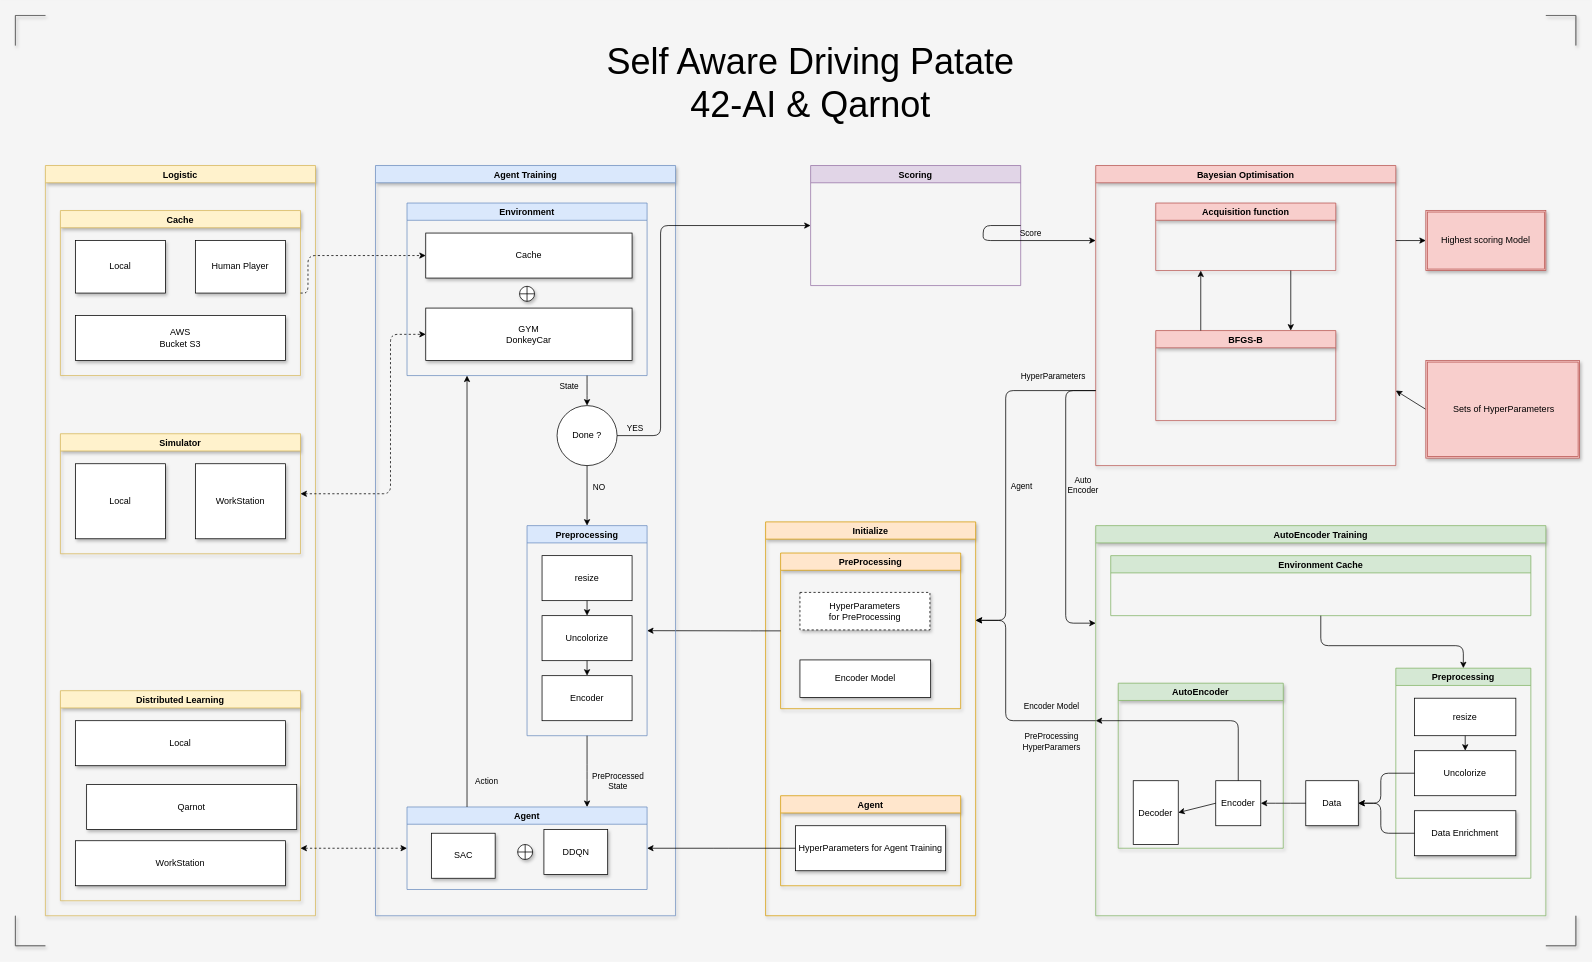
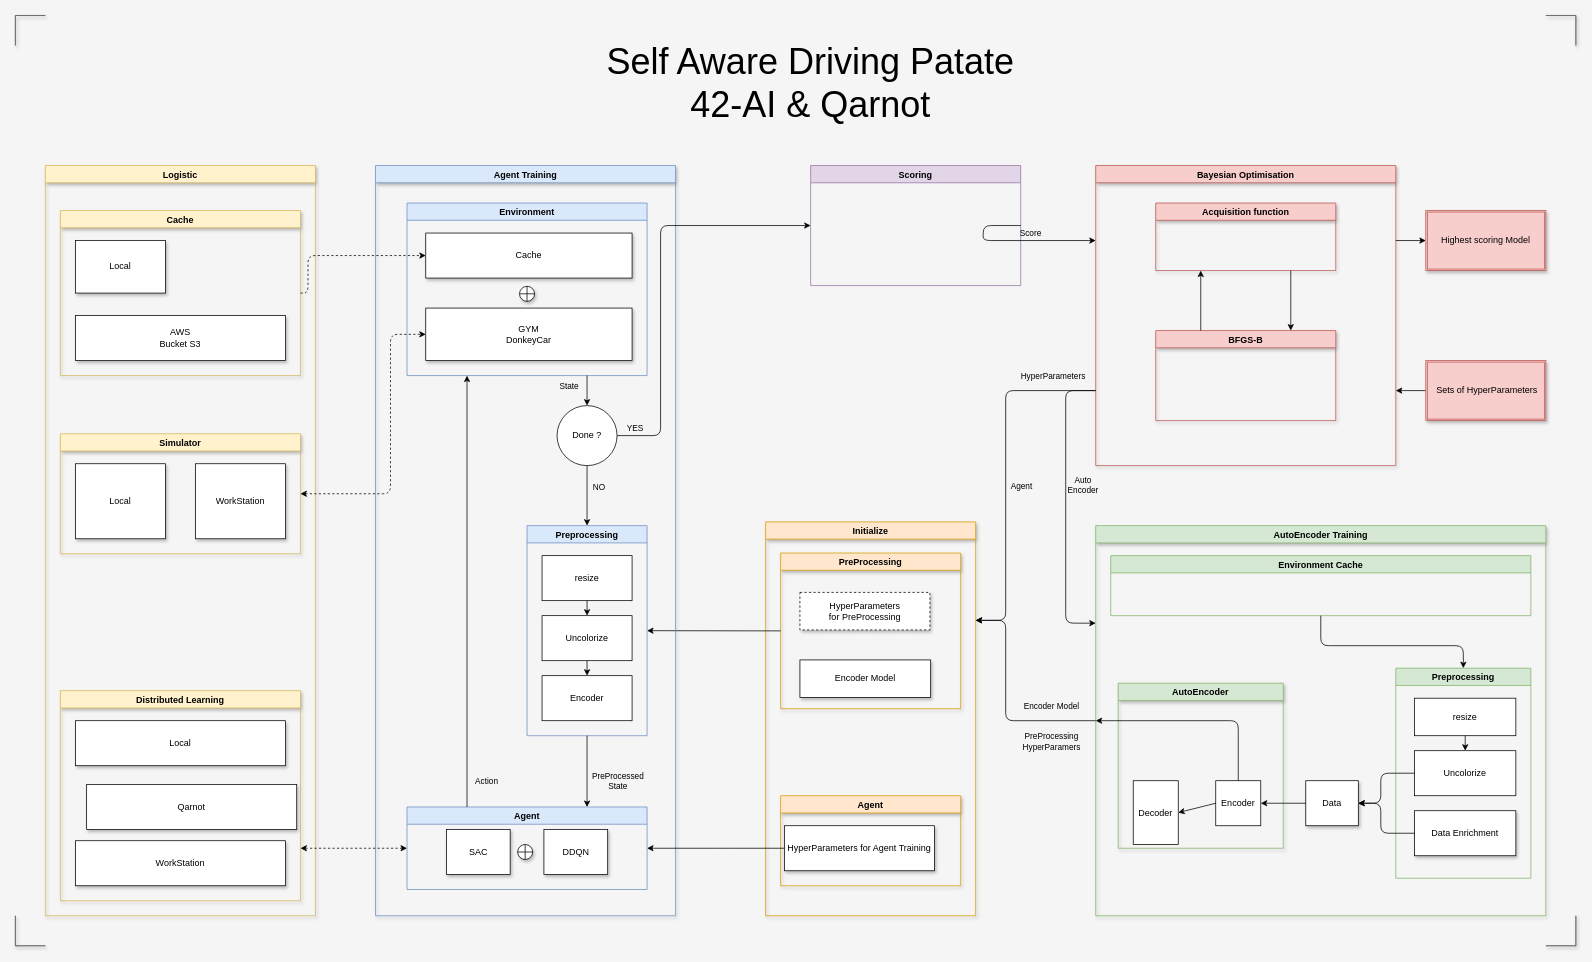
node "Human Player": removed
node "Sets of HyperParameters": size 154x98 -> 120x60
node "HyperParameters for Agent Training": moved (870, 848) -> (859, 848)
node "SAC": moved (463, 855) -> (478, 852)
